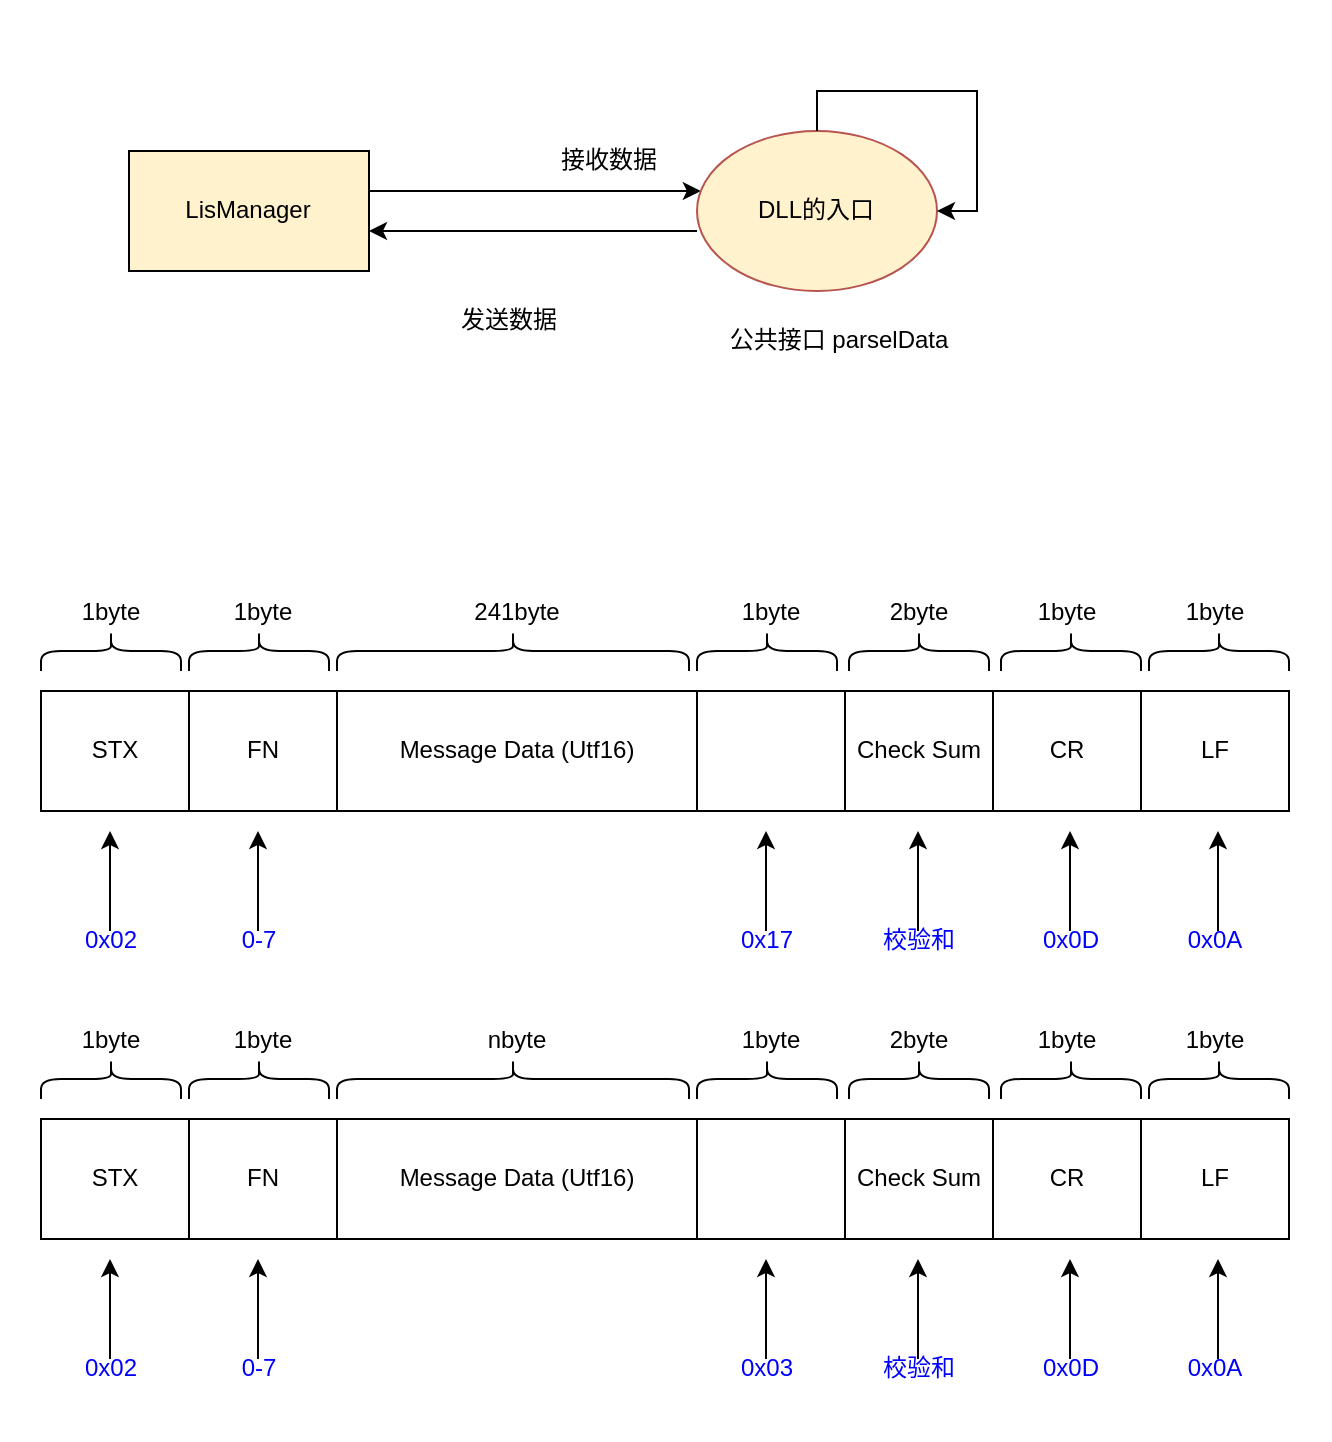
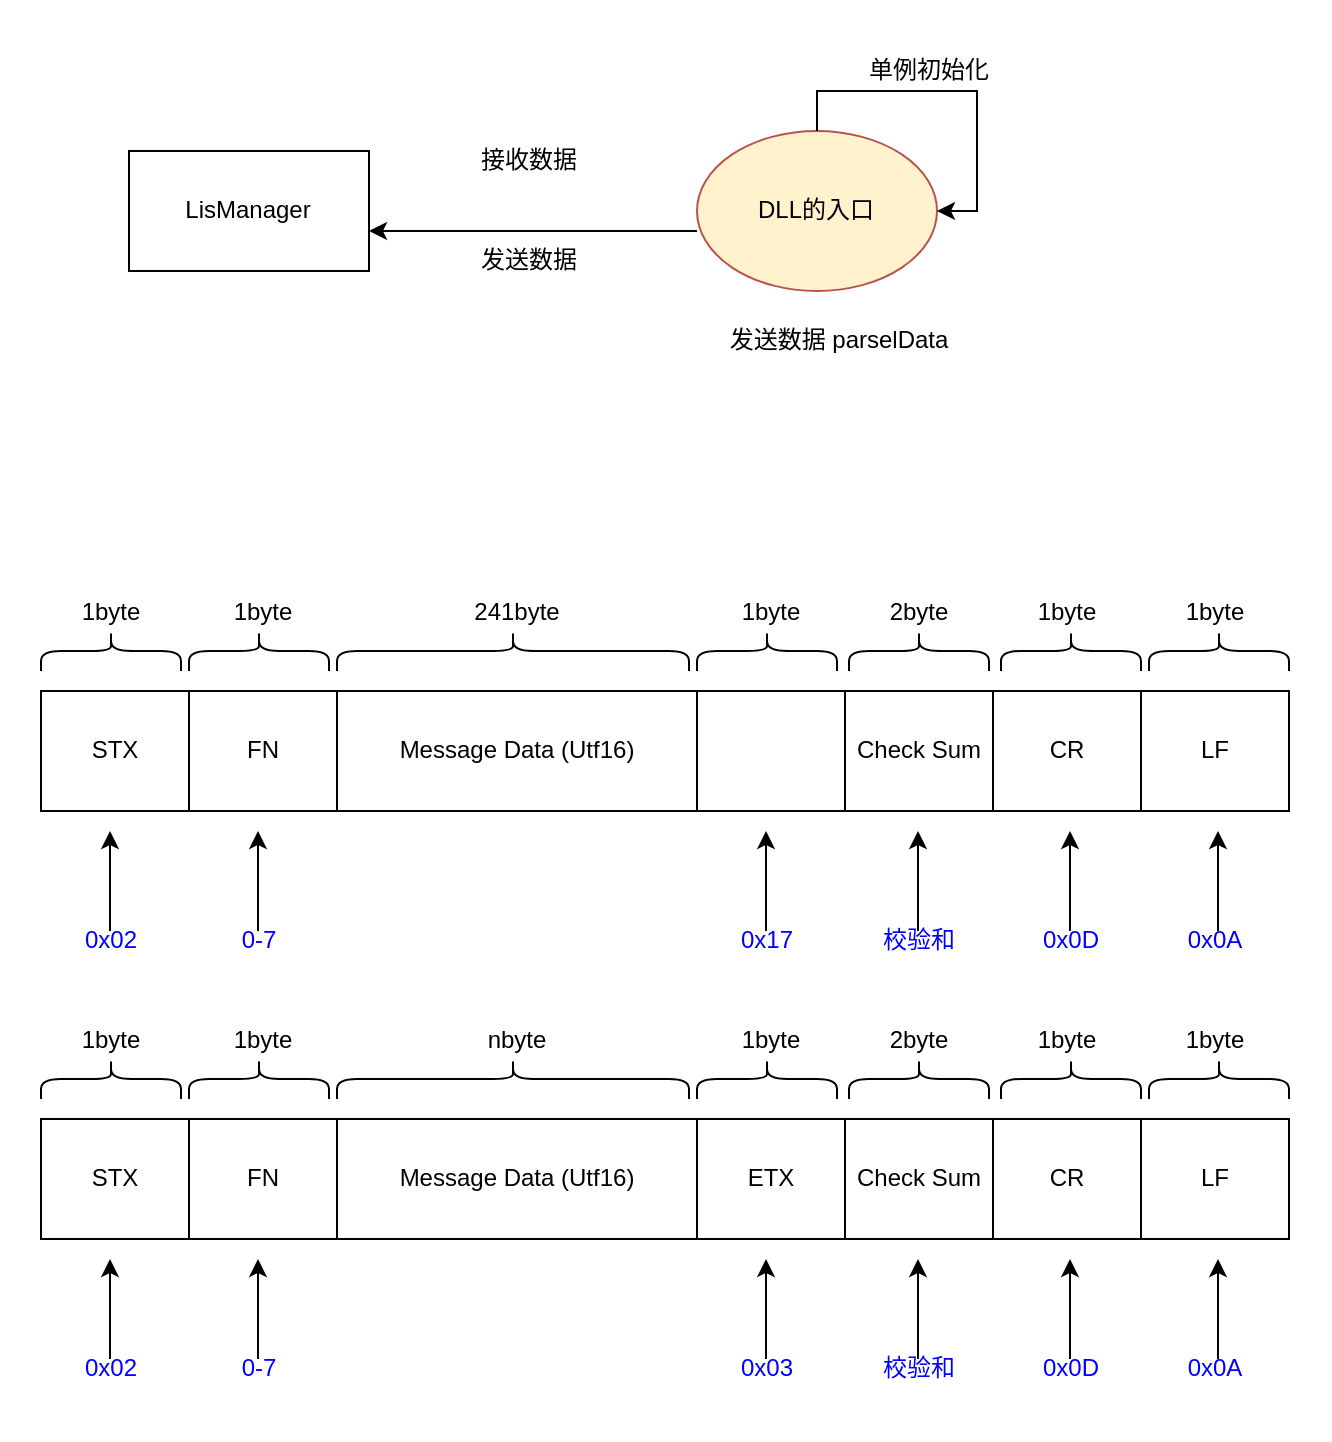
node "单例初始化": added
node "接收数据": moved (609, 161) -> (529, 161)
edge "LisManager" -> "DLL的入口": removed
node "LisManager": fillcolor #fff2cc -> #ffffff
node "发送数据": moved (509, 321) -> (529, 261)
node "公共接口 parselData": label "公共接口 parselData" -> "发送数据 parselData"
node "ETX": added
